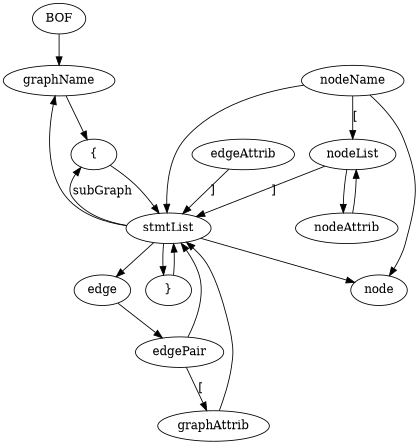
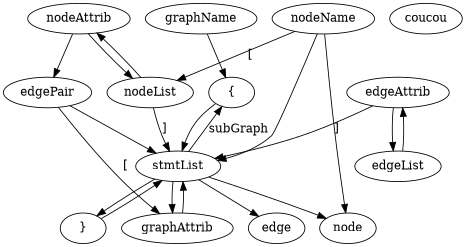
node "BOF": removed
node "coucou": added
node "edgeList": added
edge "stmtList" -> "graphName": now "stmtList" -> "graphAttrib"
edge "edge" -> "edgePair": now "nodeAttrib" -> "edgePair"
